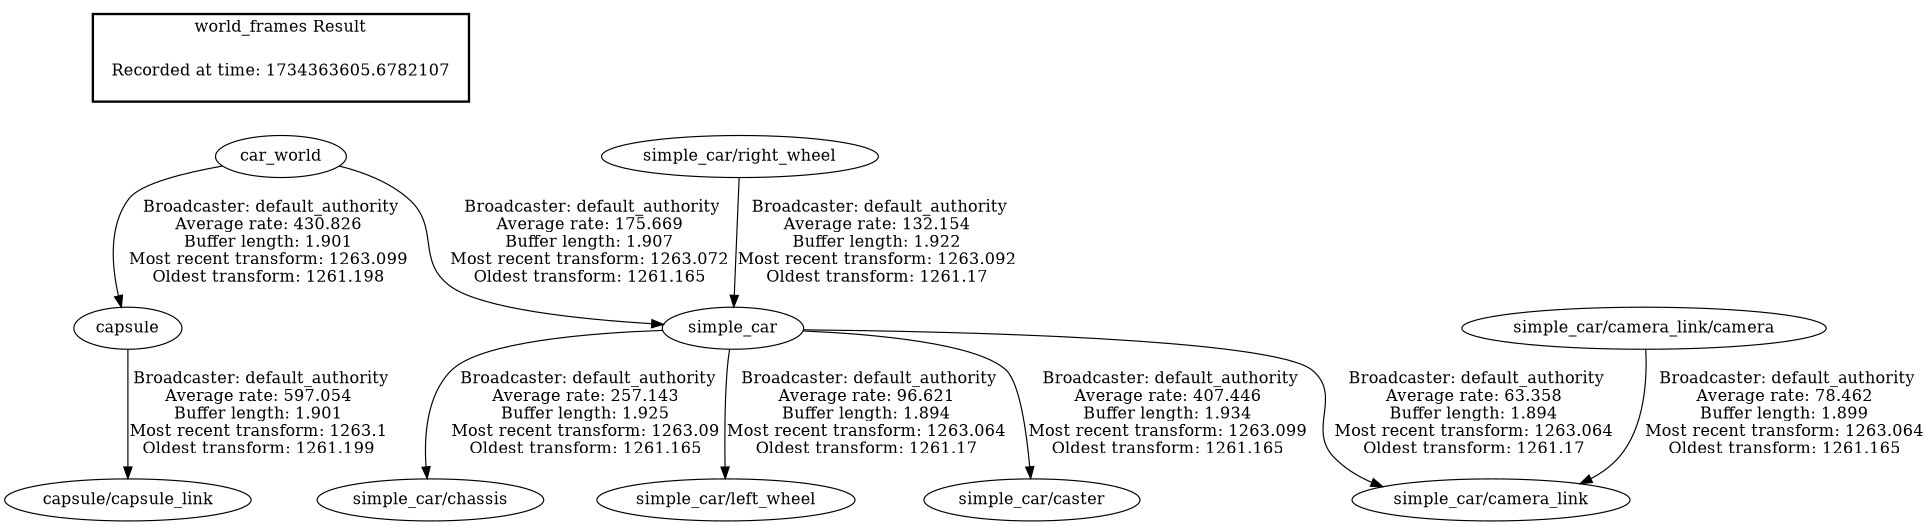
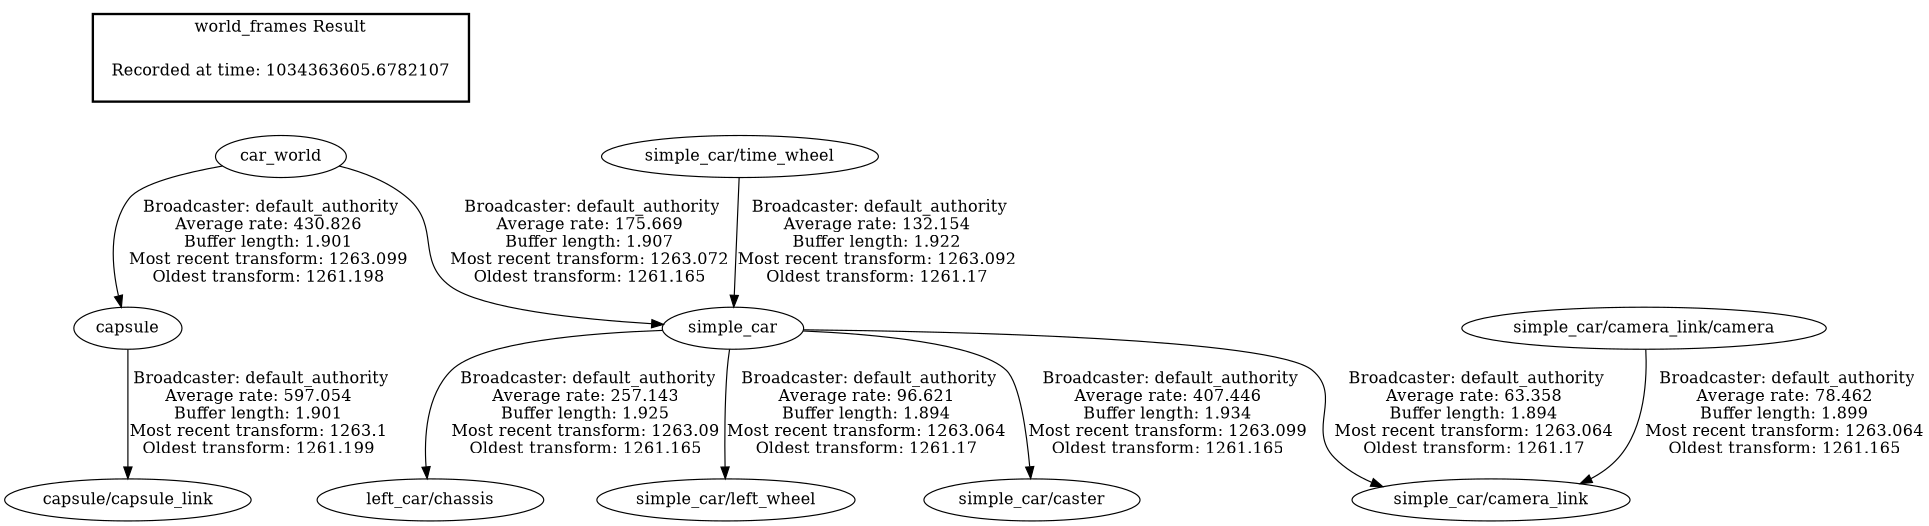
node "Recorded at time: 1734363605.6782107": label "Recorded at time: 1734363605.6782107" -> "Recorded at time: 1034363605.6782107"
node "simple_car/right_wheel": label "simple_car/right_wheel" -> "simple_car/time_wheel"
node "simple_car/chassis": label "simple_car/chassis" -> "left_car/chassis"
